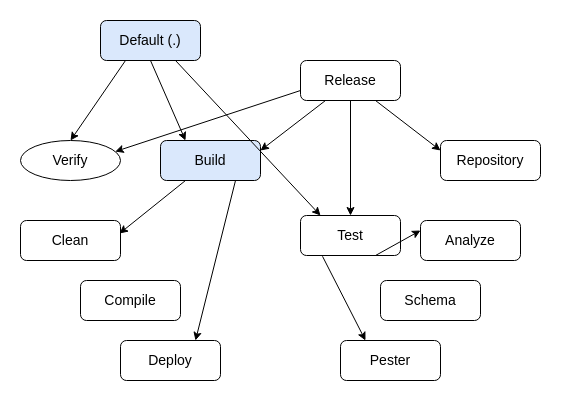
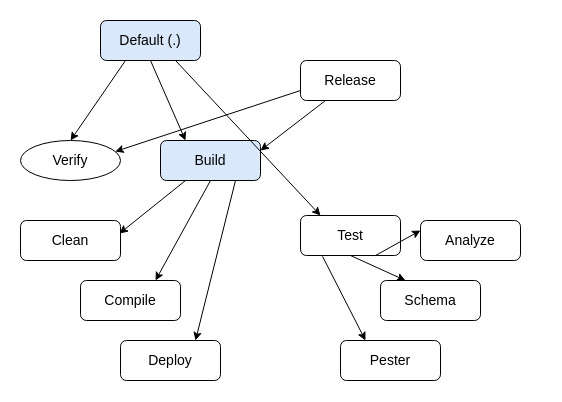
edge "Release" -> "Repository": removed
edge "Release" -> "Test": removed
node "Repository": removed
edge "Build" -> "Compile": added
edge "Test" -> "Schema": added
